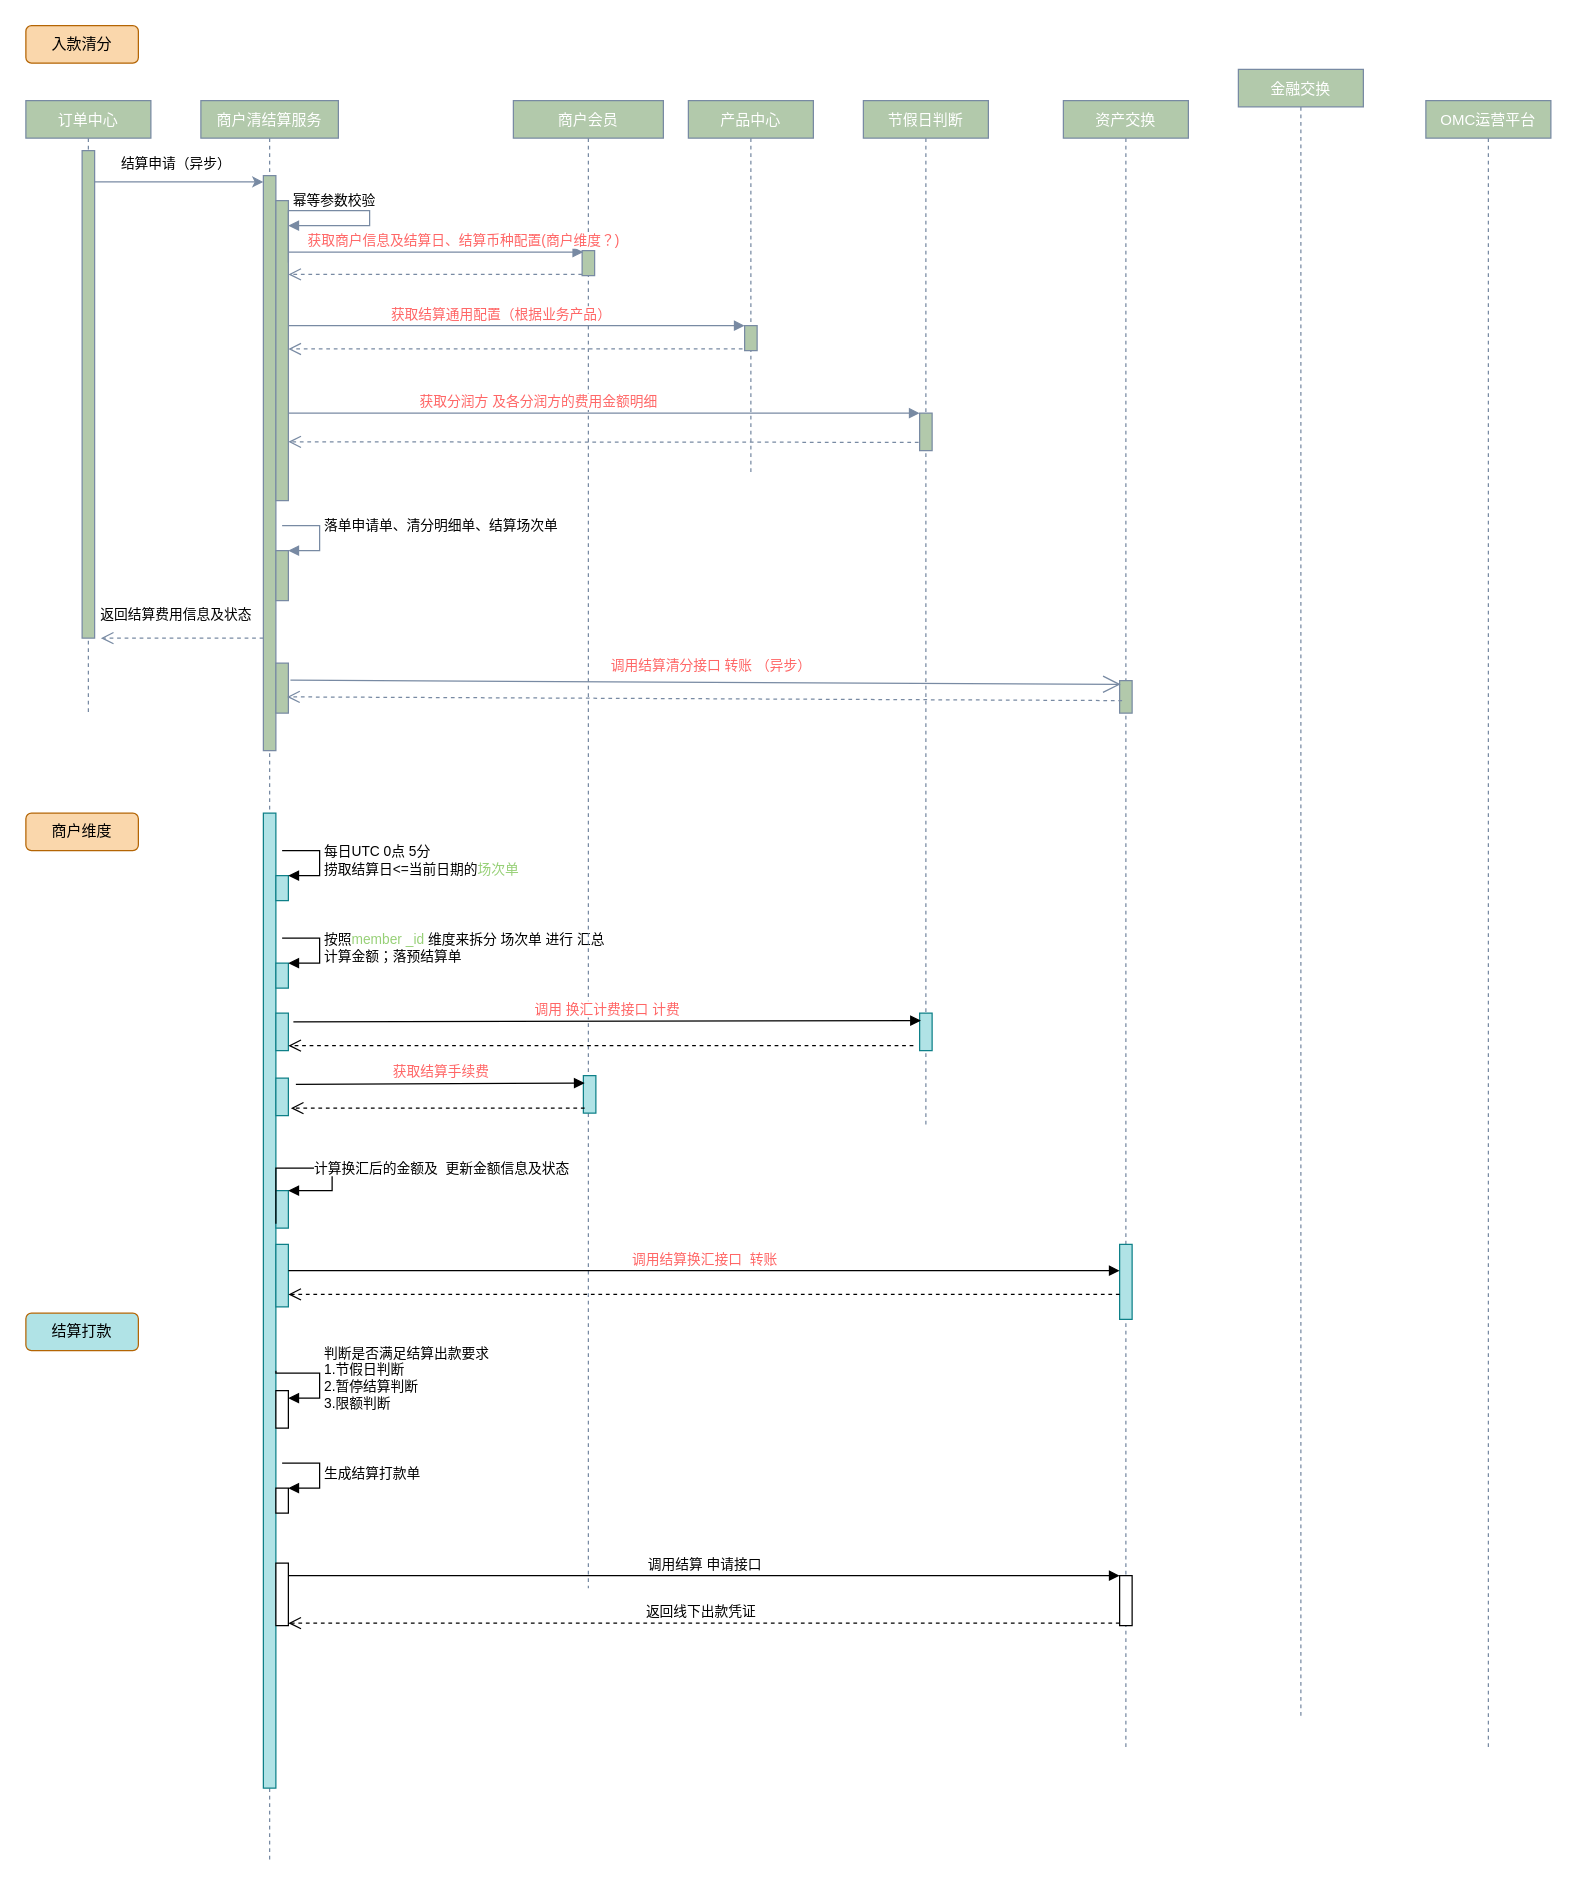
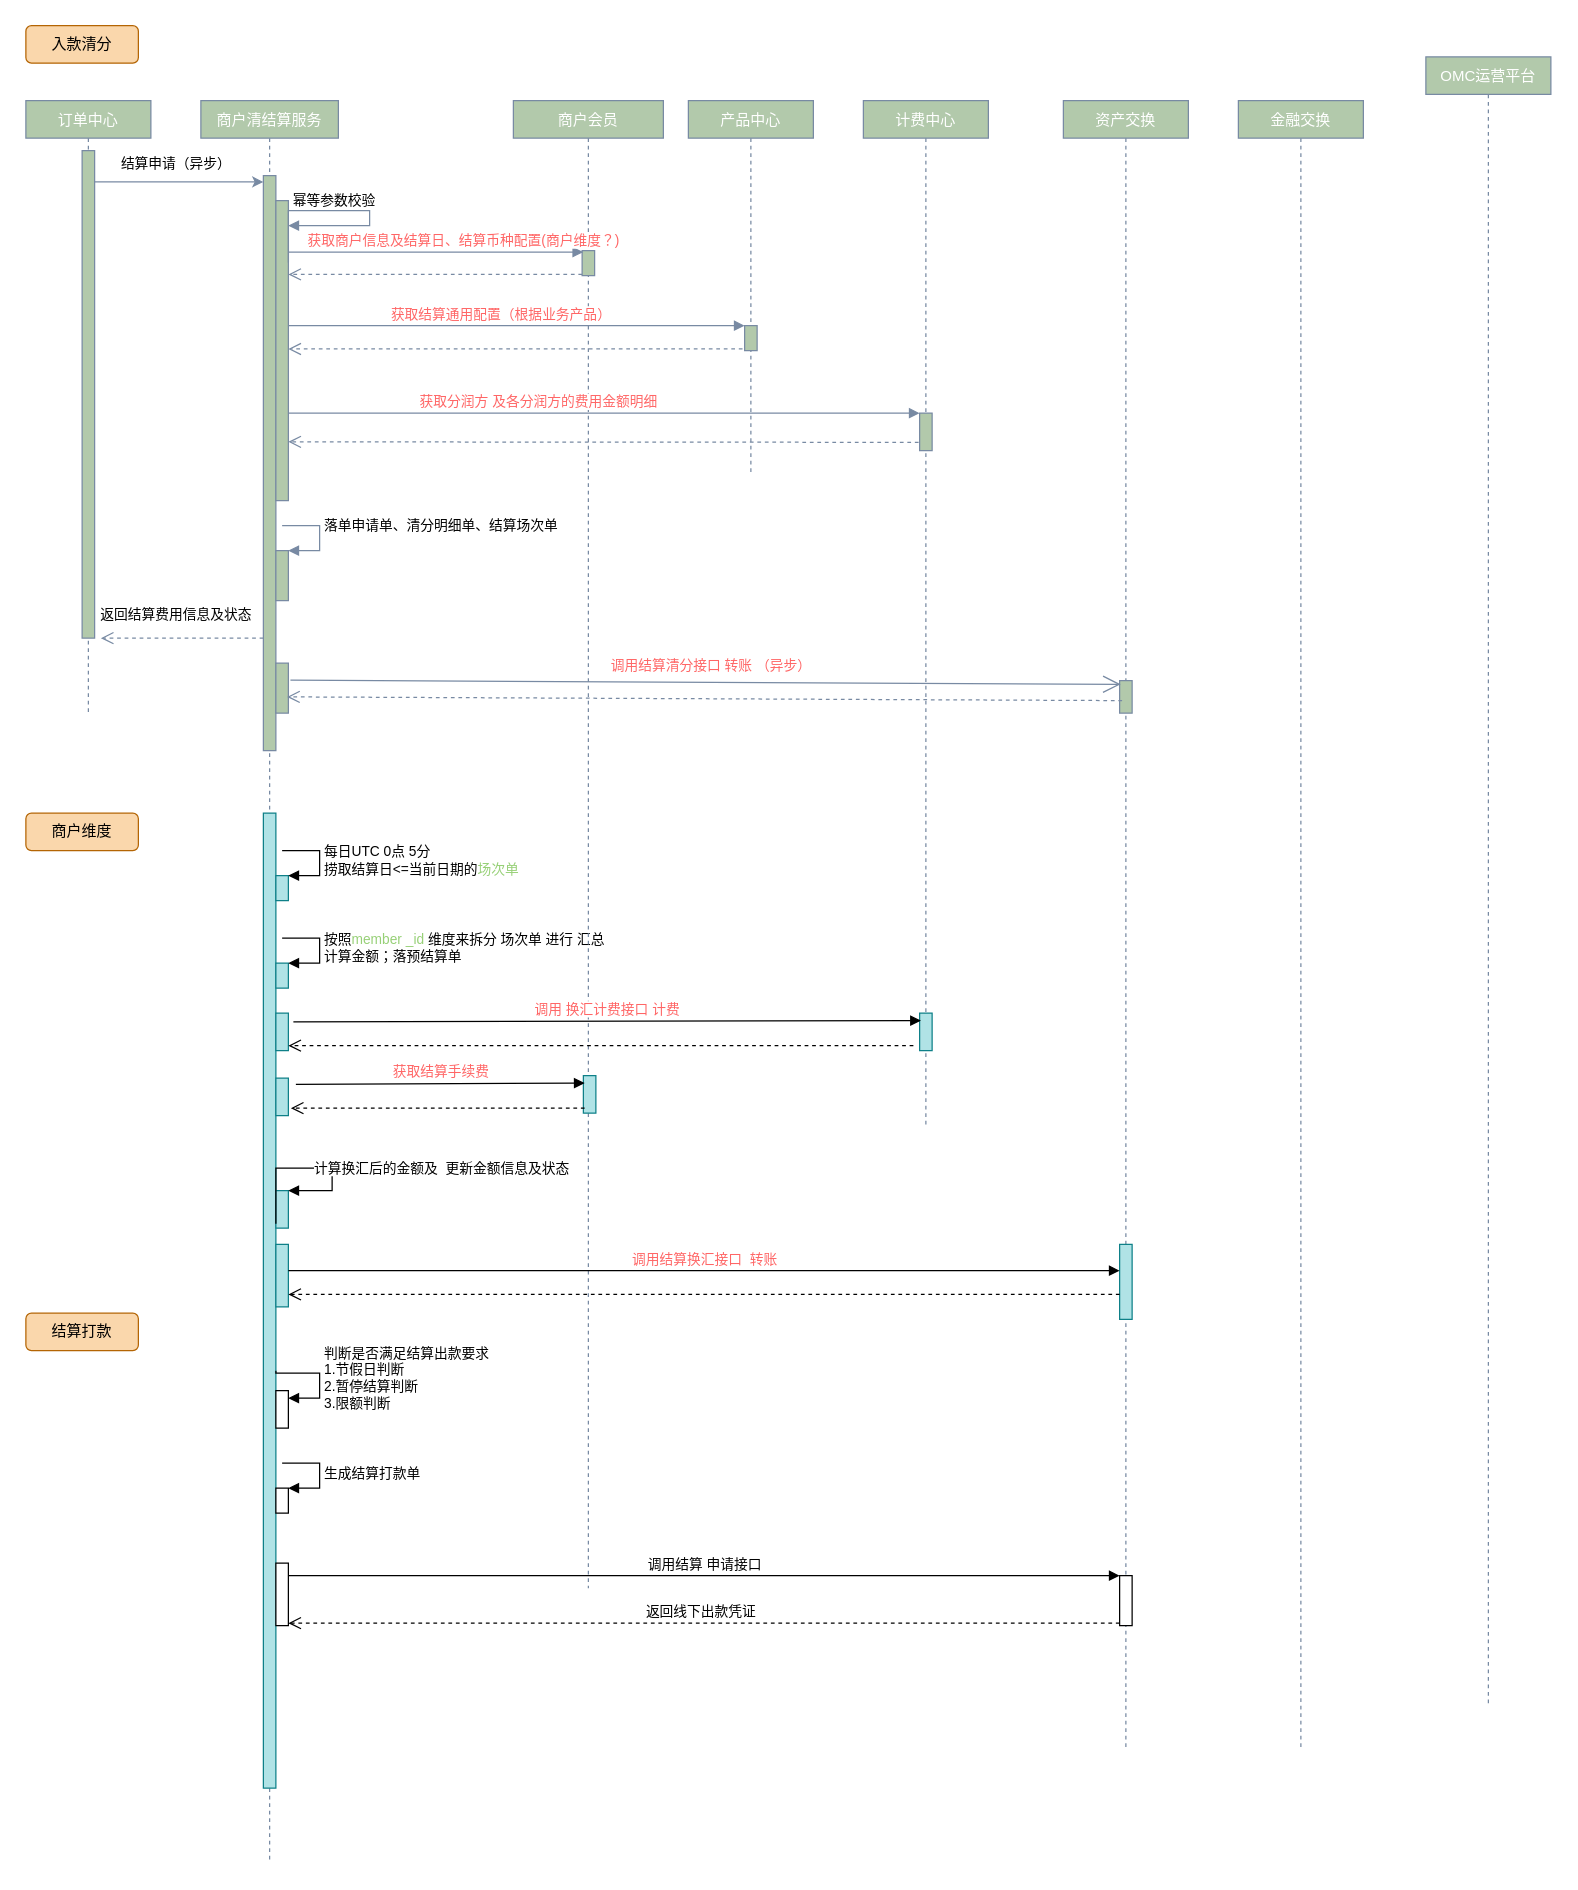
node "节假日判断": label "节假日判断" -> "计费中心"
node "金融交换": moved (1301, 894) -> (1301, 926)
node "OMC运营平台": moved (1488, 926) -> (1488, 882)
node "结算打款": fillcolor #b0e3e6 -> #fad7ac
